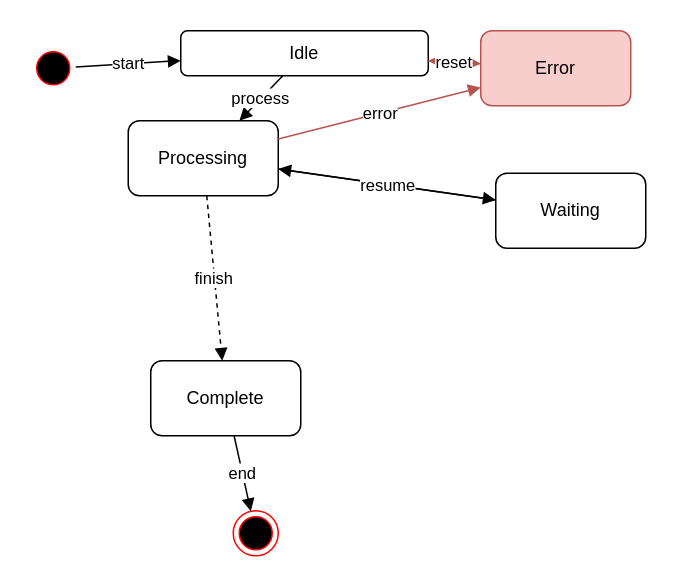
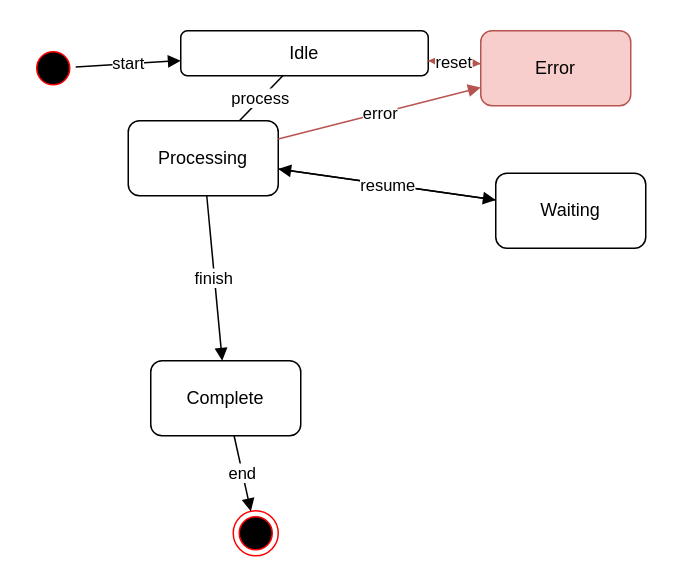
edge "Idle" -> "Processing": arrowhead block -> none
edge "Processing" -> "Complete": style dashed -> solid
